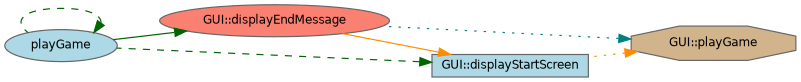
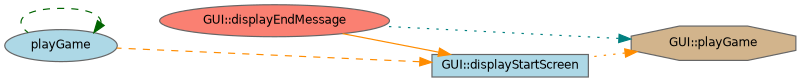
edge "playGame" -> "GUI::displayEndMessage": removed
edge "playGame" -> "GUI::displayStartScreen": color darkgreen -> darkorange
